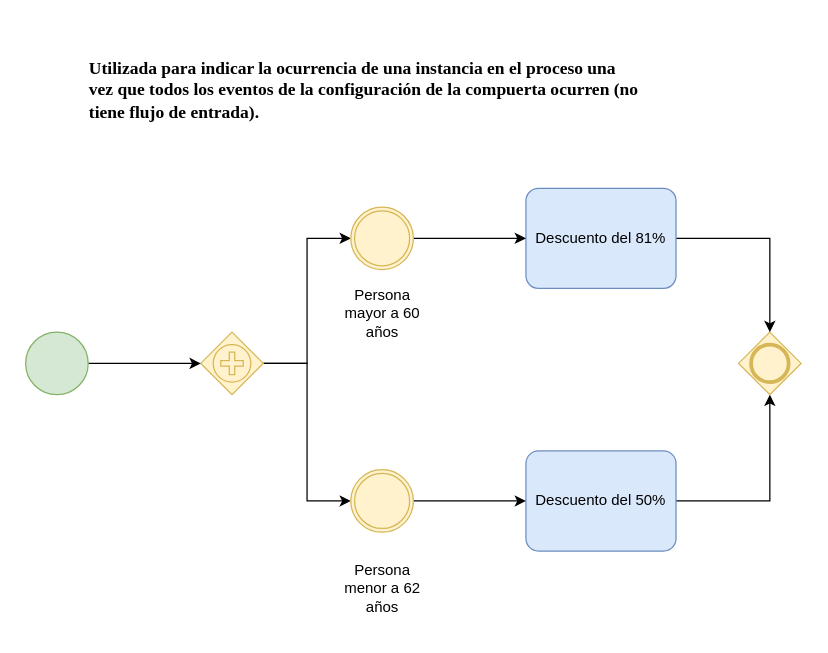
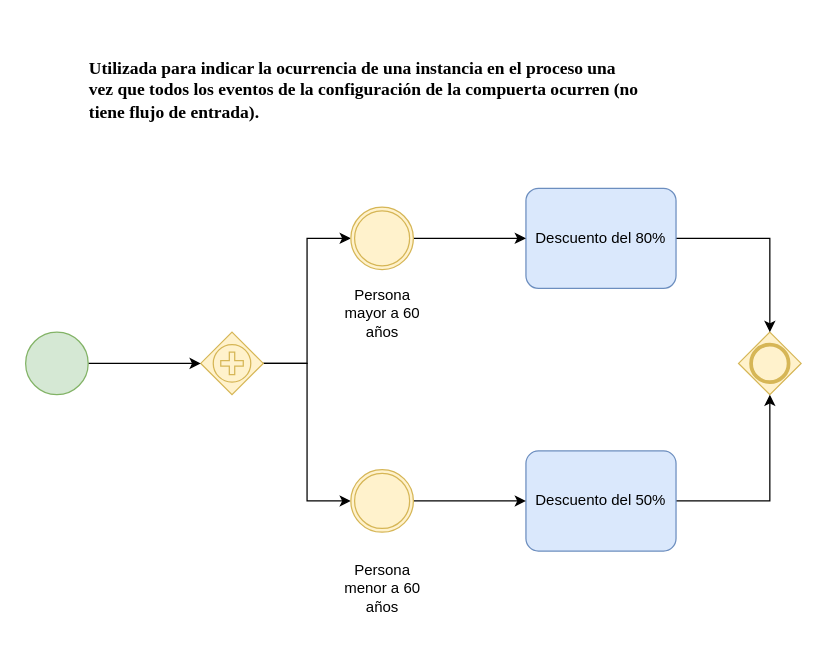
node "Descuento del 81%": label "Descuento del 81%" -> "Descuento del 80%"
node "Persona menor a 62 años": label "Persona menor a 62 años" -> "Persona menor a 60 años"
